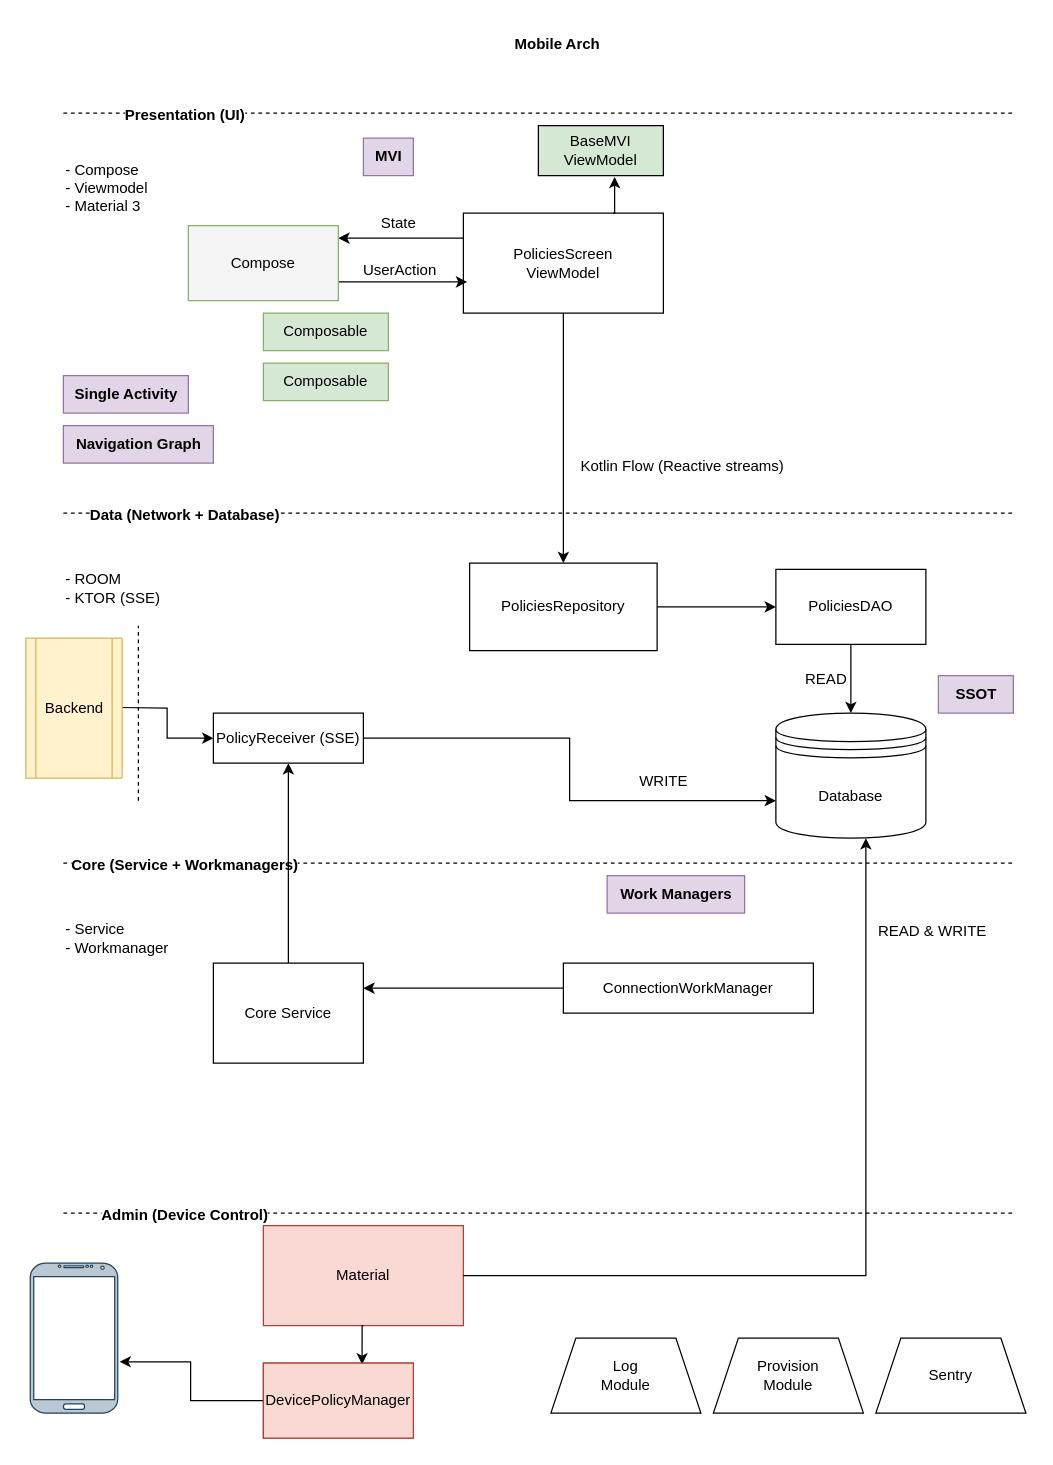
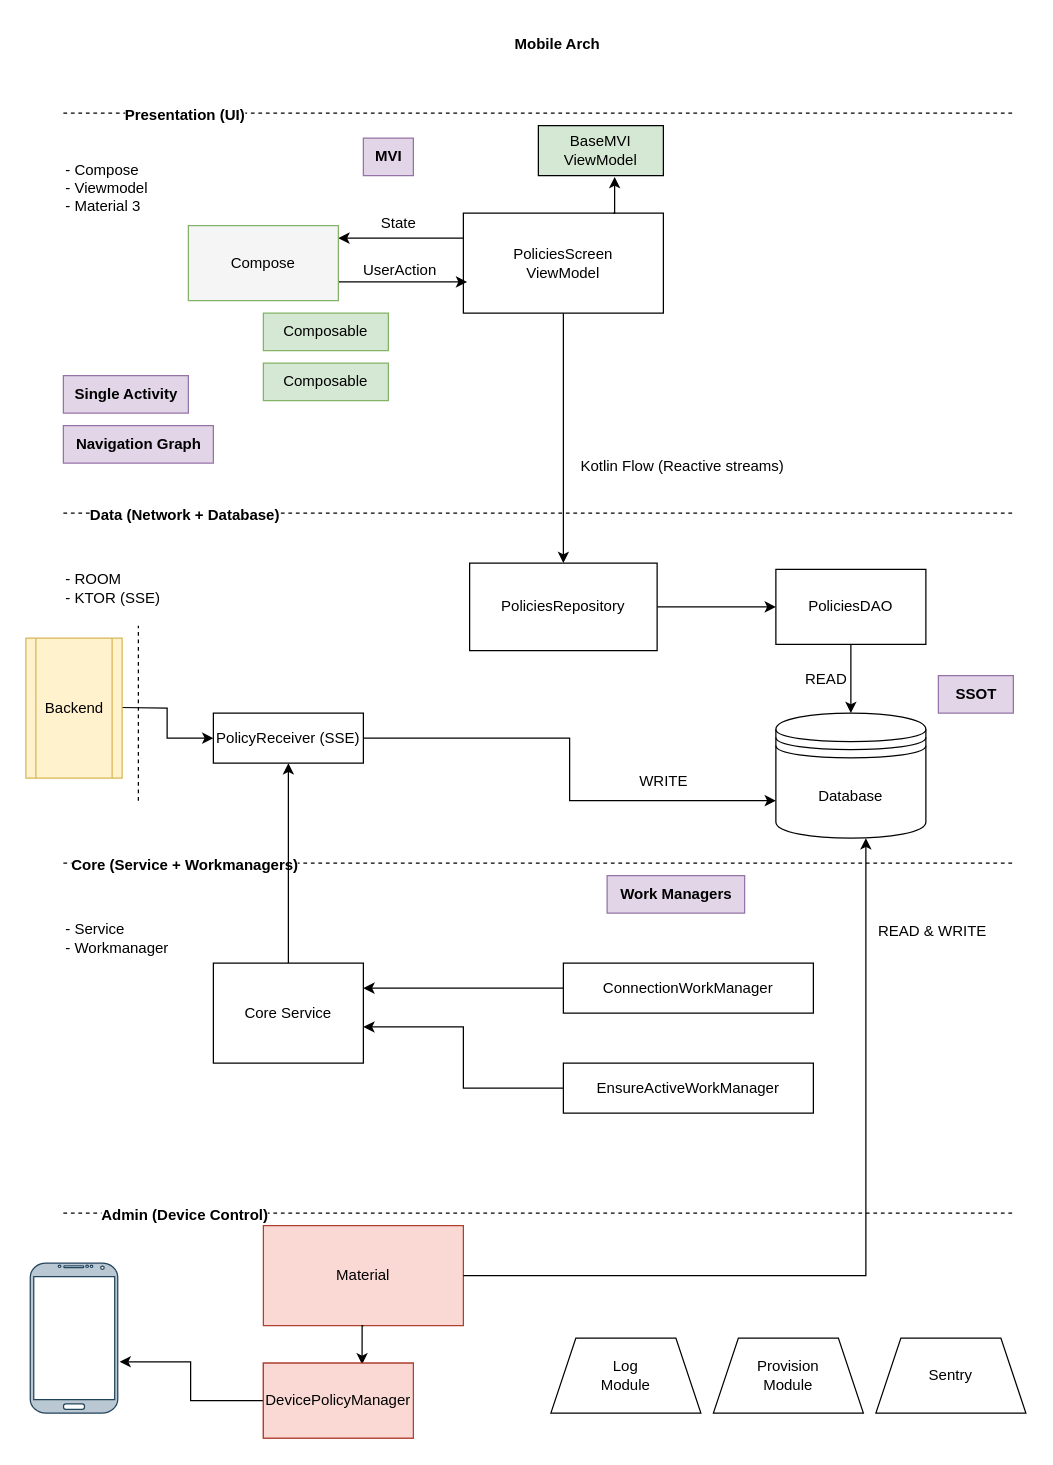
edge "EnsureActiveWorkManager" -> "Core Service": added
node "EnsureActiveWorkManager": added
